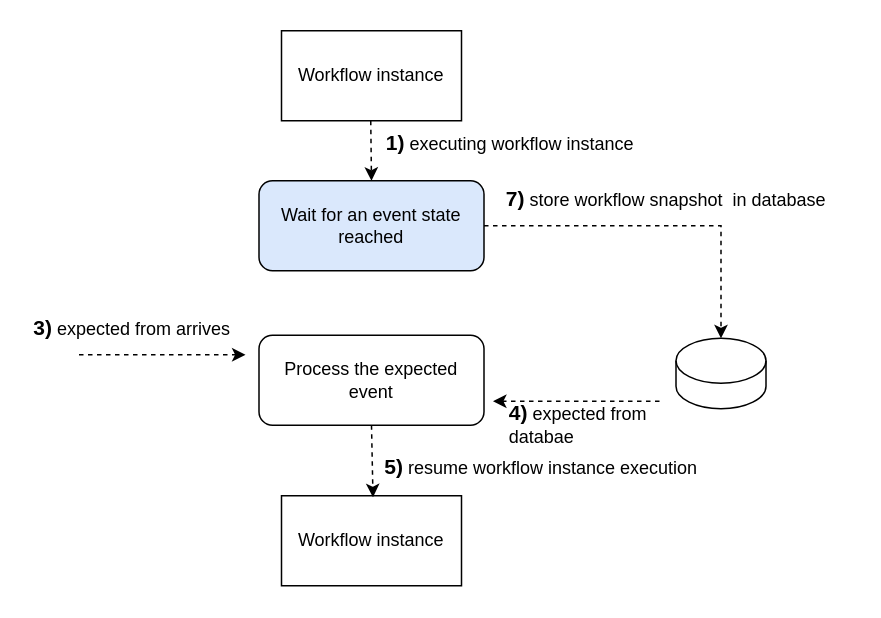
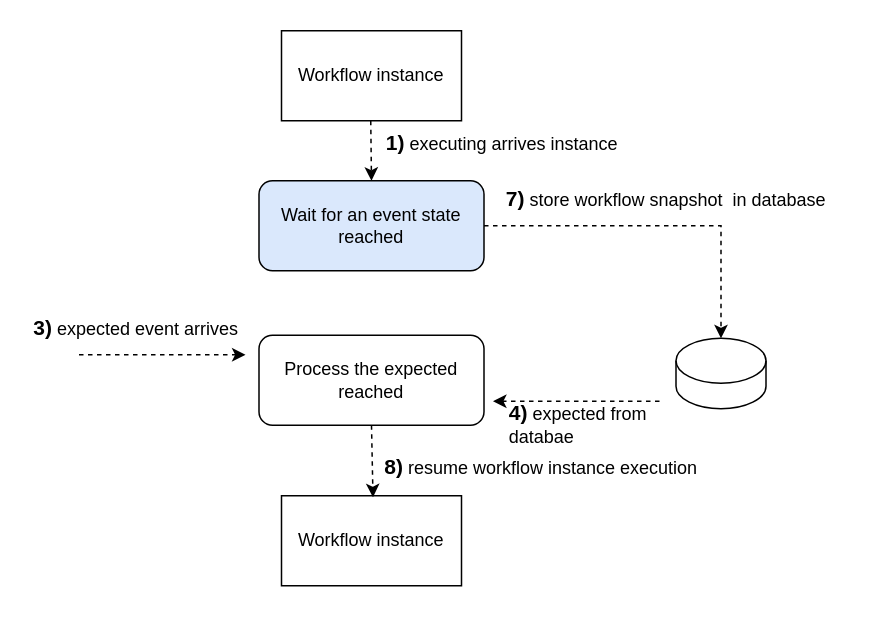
node "1) executing workflow instance": label "1) executing workflow instance" -> "1) executing arrives instance"
node "3) expected from arrives": label "3) expected from arrives" -> "3) expected event arrives"
node "Process the expected event": label "Process the expected event" -> "Process the expected reached"
node "5) resume workflow instance execution": label "5) resume workflow instance execution" -> "8) resume workflow instance execution"
